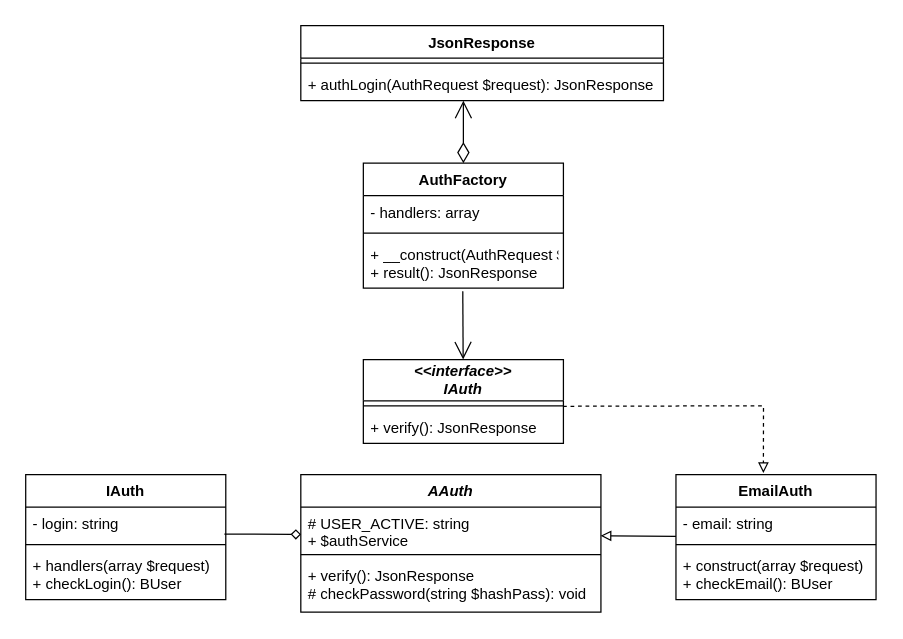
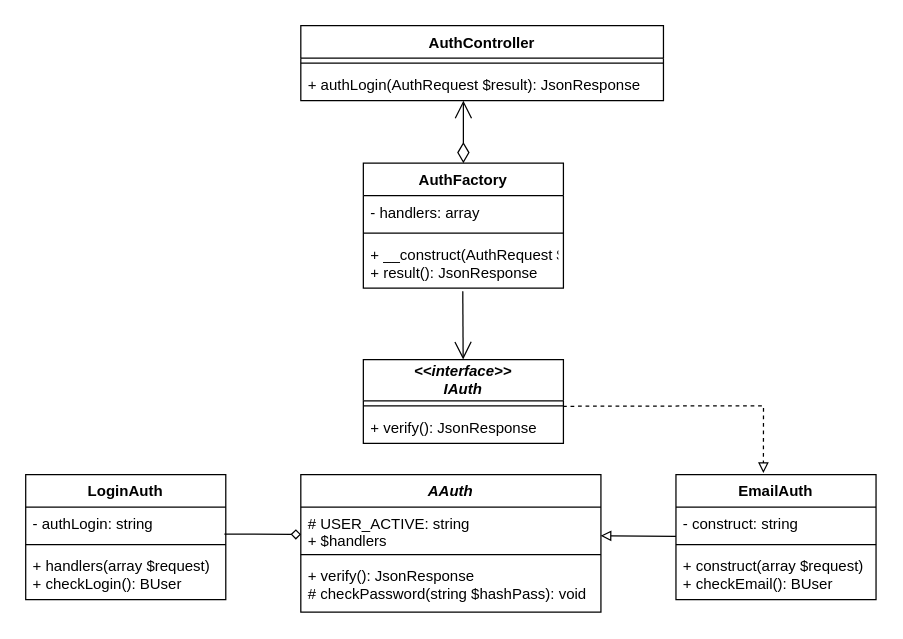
node "JsonResponse": label "JsonResponse" -> "AuthController"
node "+ authLogin(AuthRequest $request): JsonResponse": label "+ authLogin(AuthRequest $request): JsonResponse" -> "+ authLogin(AuthRequest $result): JsonResponse"
node "IAuth": label "IAuth" -> "LoginAuth"
node "- login: string": label "- login: string" -> "- authLogin: string"
node "# USER_ACTIVE: string + $authService": label "# USER_ACTIVE: string + $authService" -> "# USER_ACTIVE: string + $handlers"
node "- email: string": label "- email: string" -> "- construct: string"
